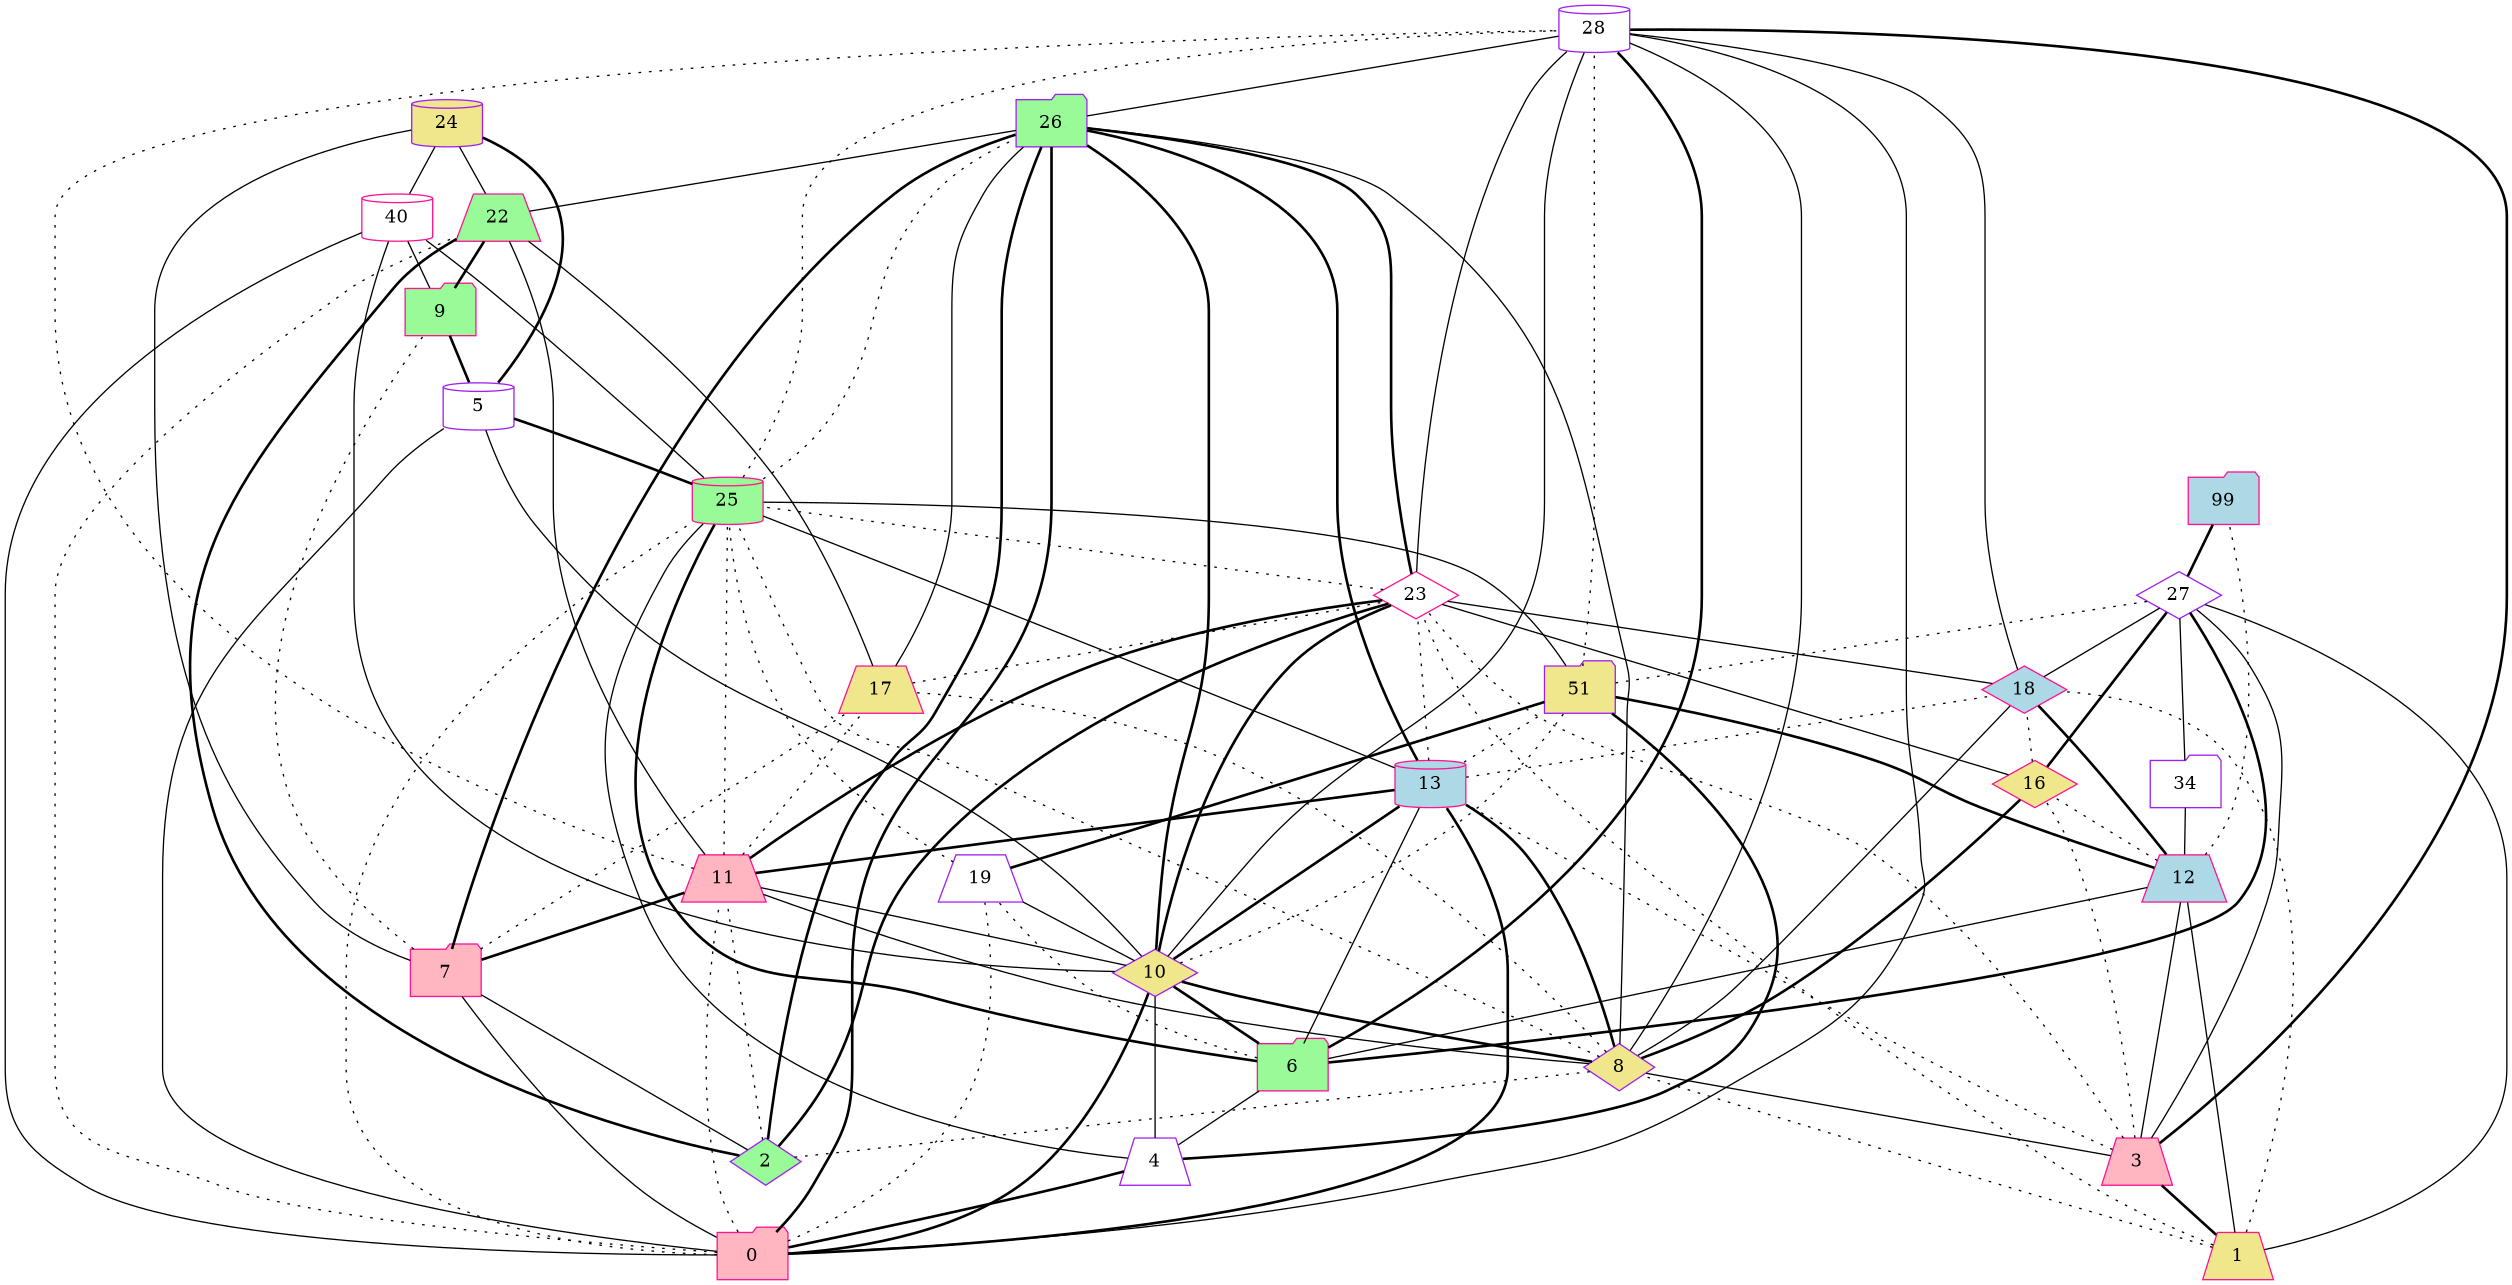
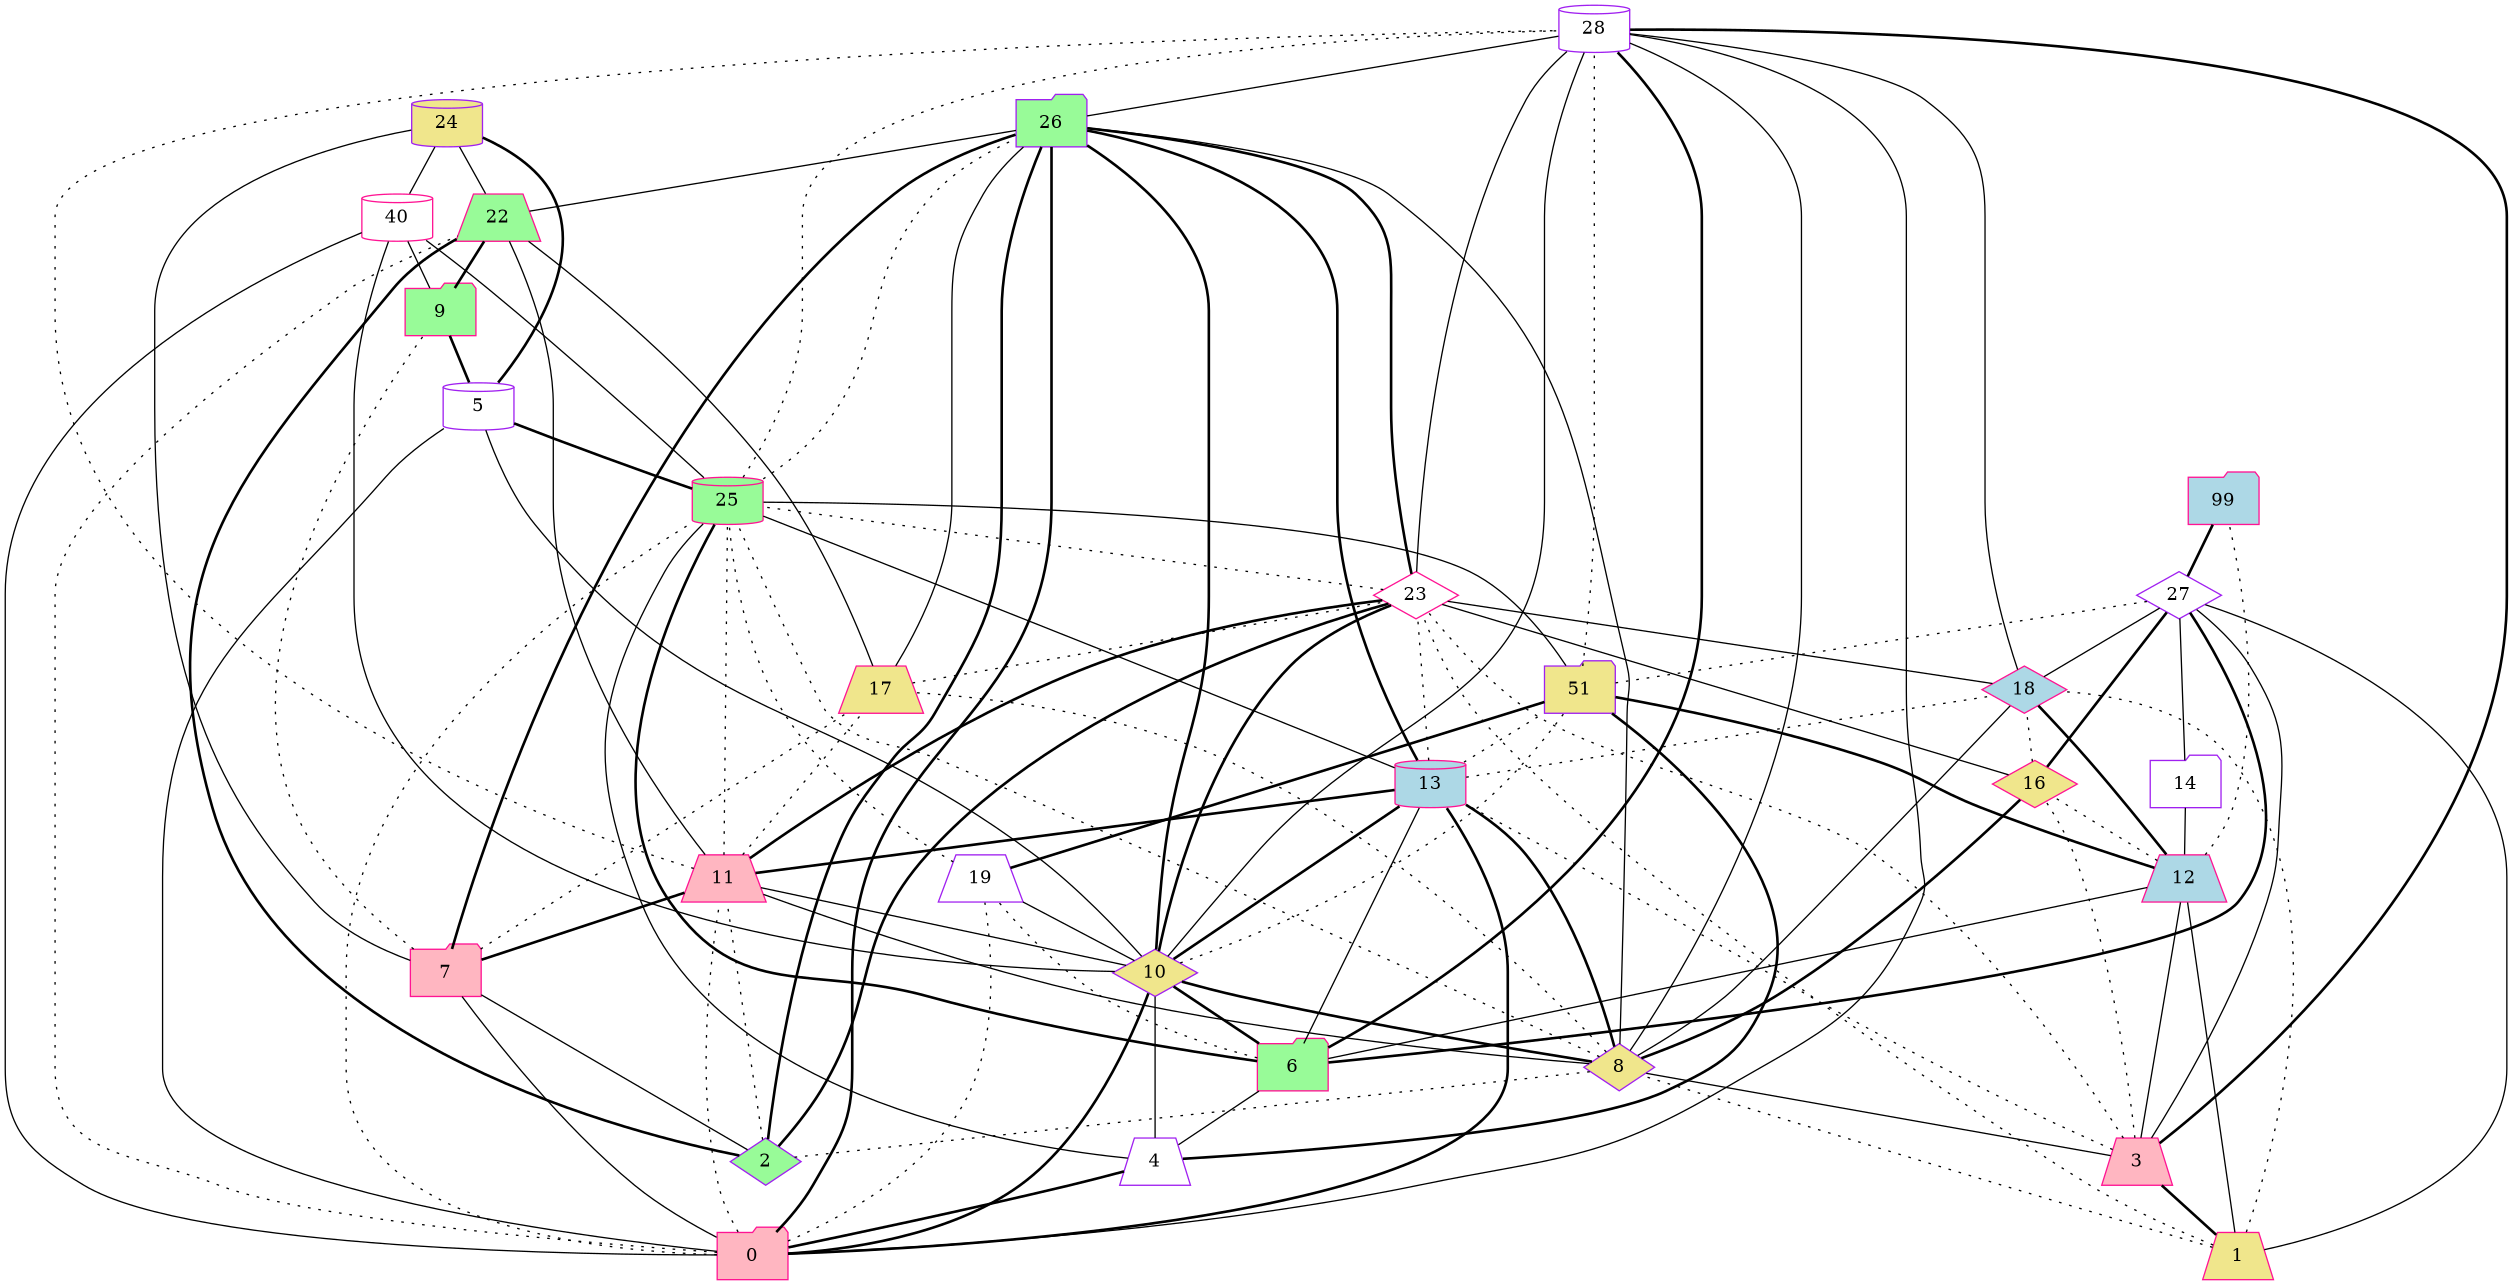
edge "5" -> "25": reversed
node "34": label "34" -> "14"
